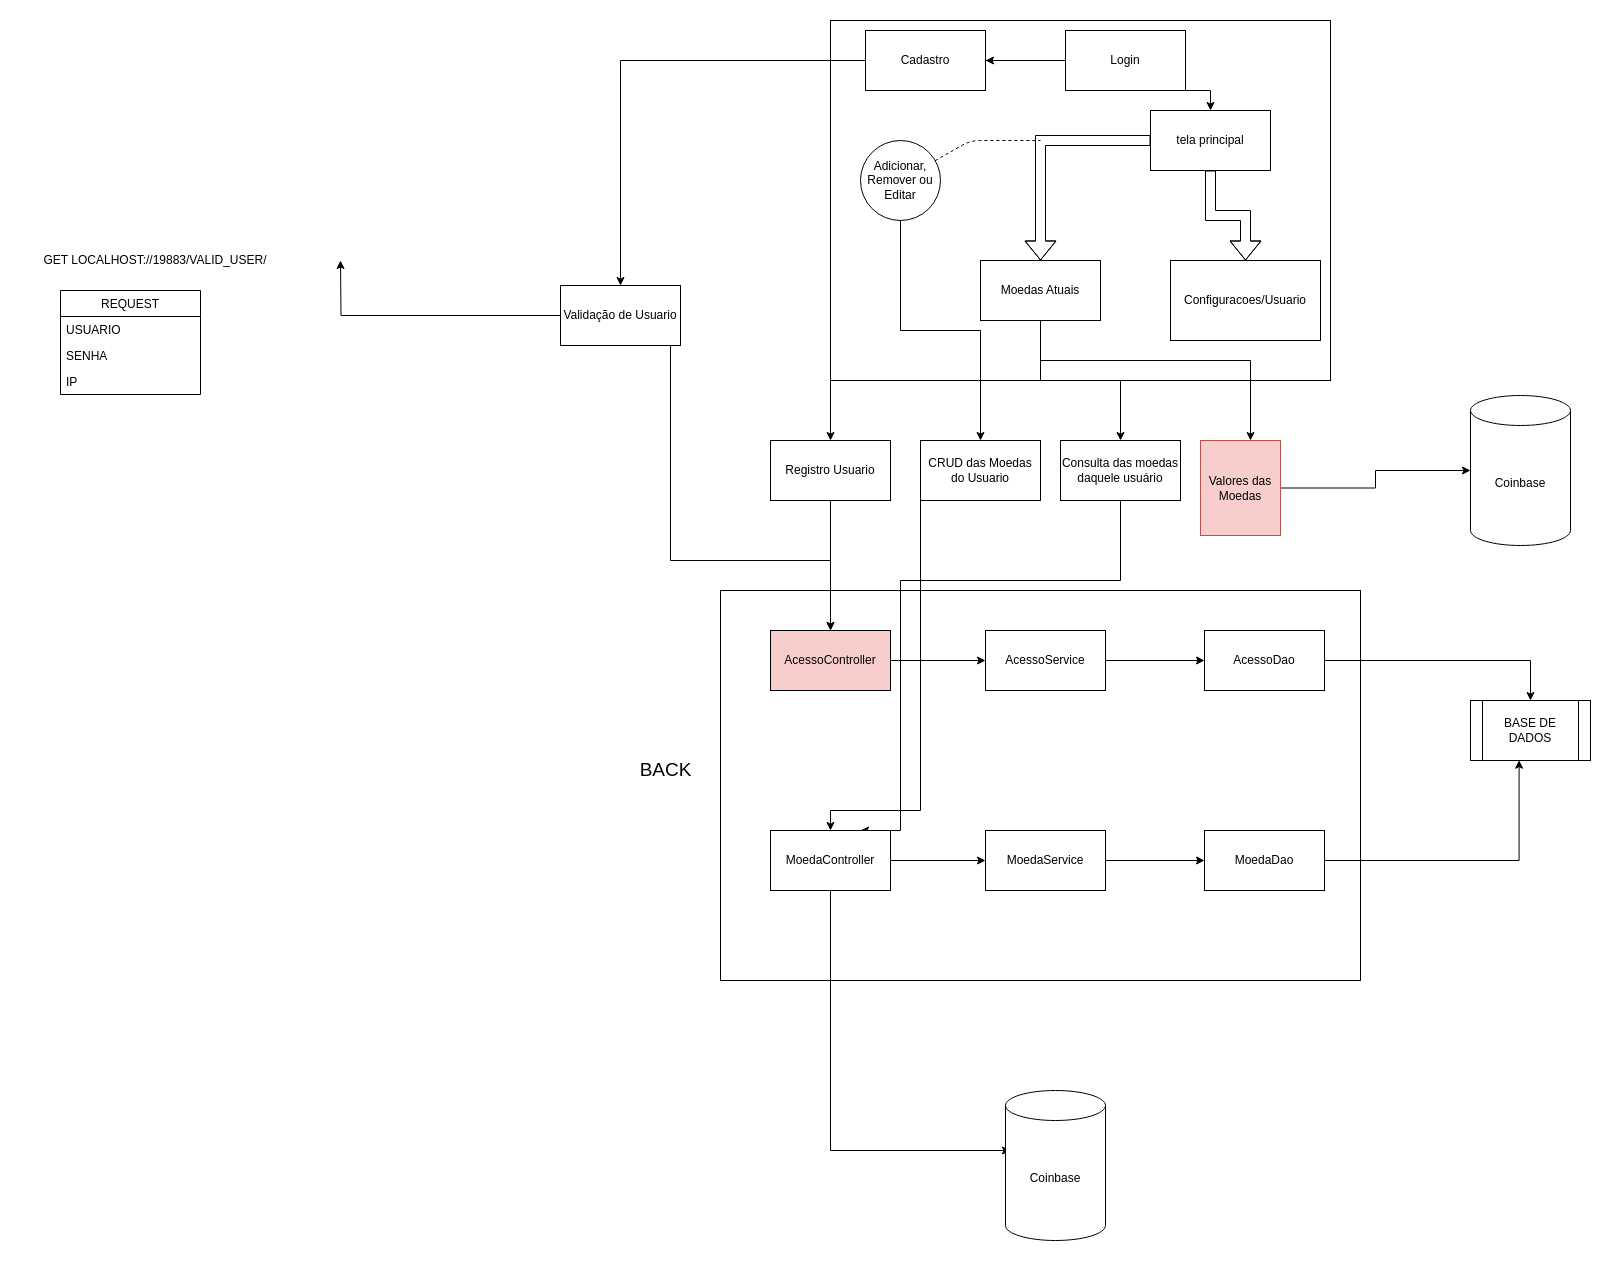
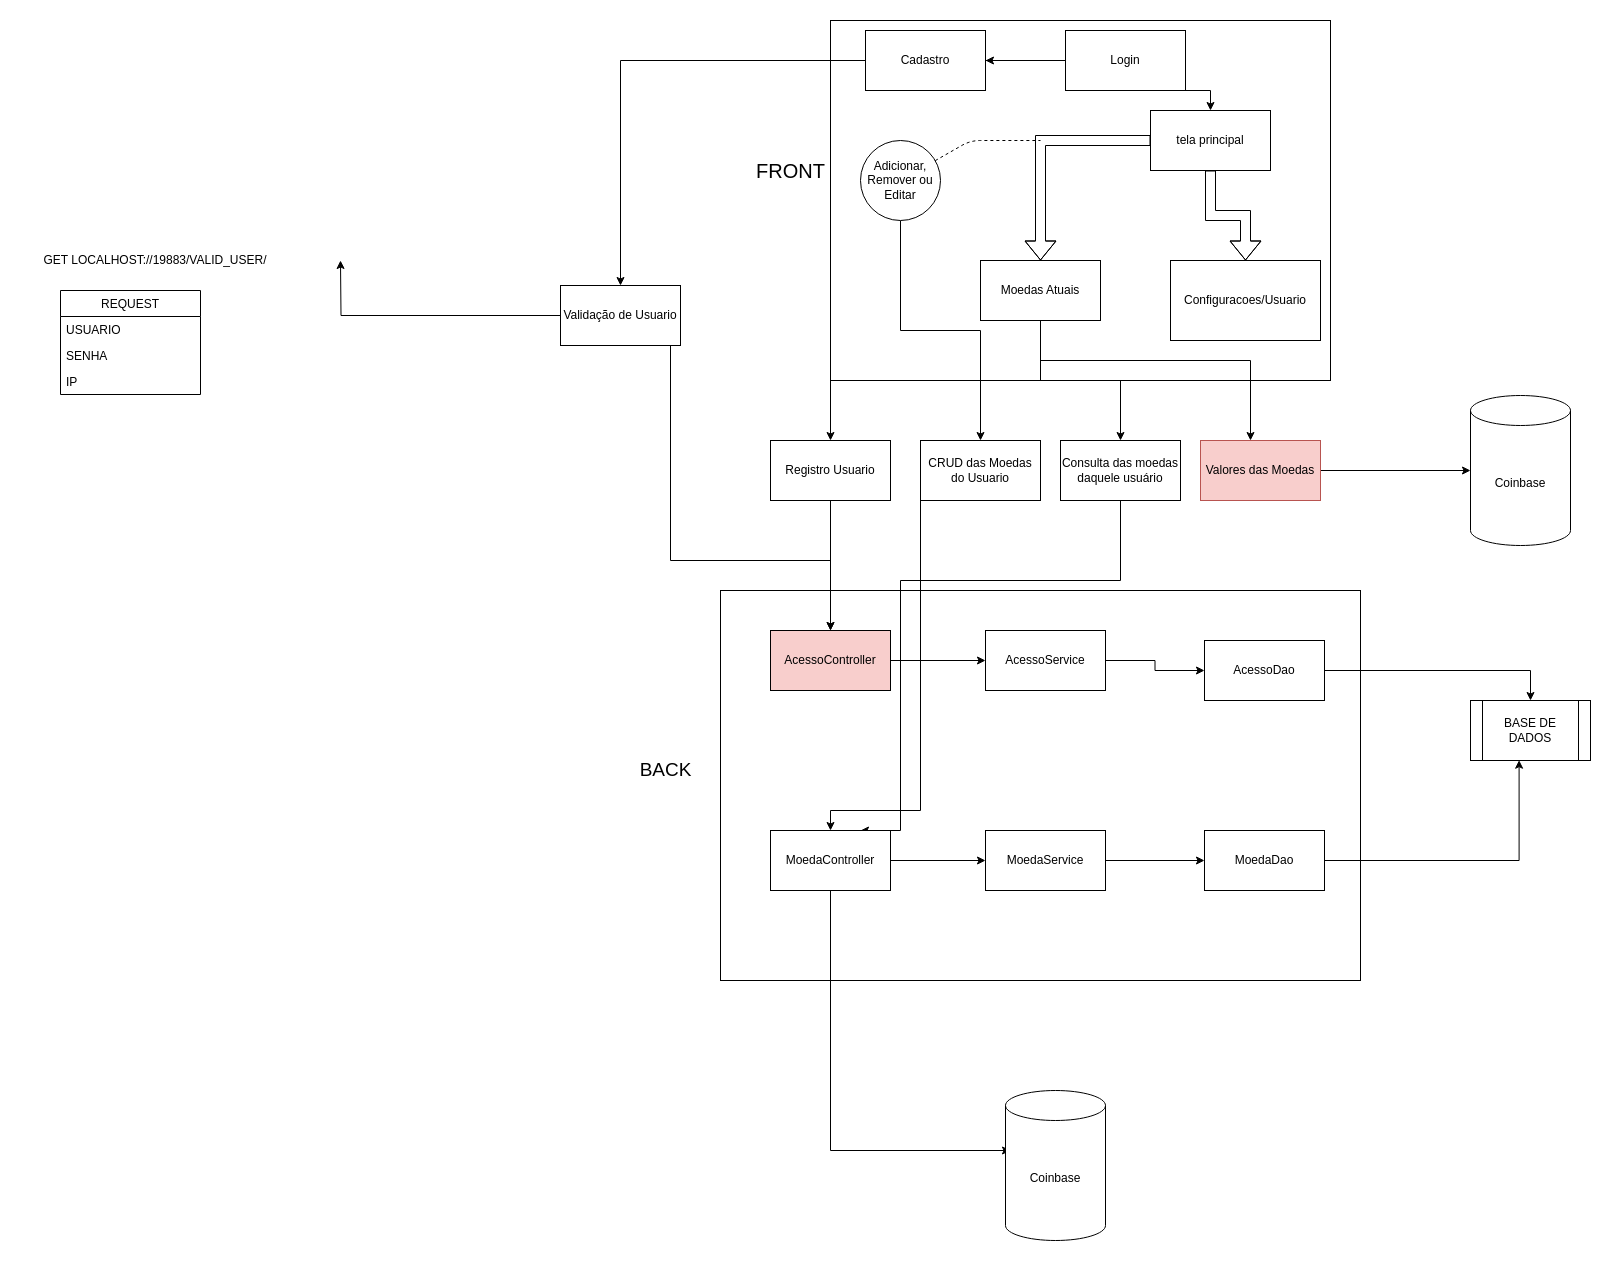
node "FRONT": added
node "Valores das Moedas": size 80x95 -> 120x60
node "AcessoDao": moved (1265, 661) -> (1265, 671)
